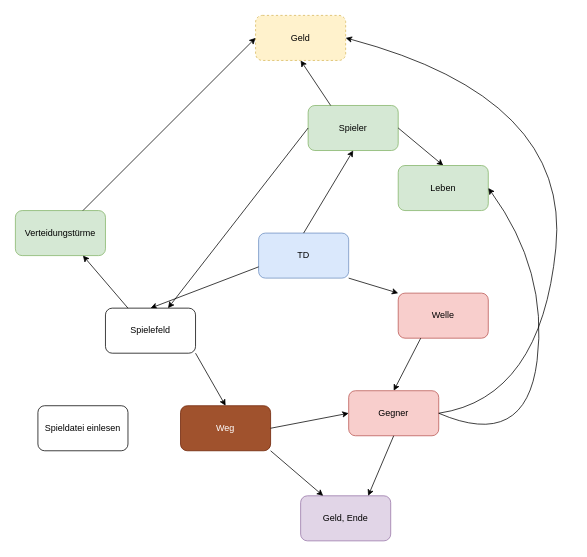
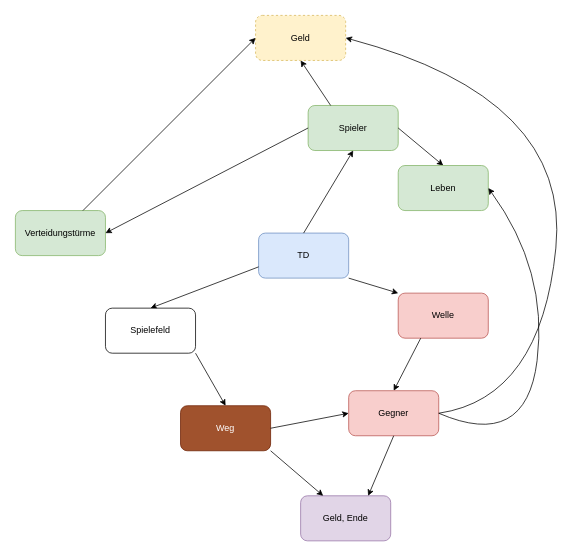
edge "Spieler" -> "Spielefeld": now "Spieler" -> "Verteidungstürme"
edge "Spielefeld" -> "Verteidungstürme": removed
node "Spieldatei einlesen": removed
